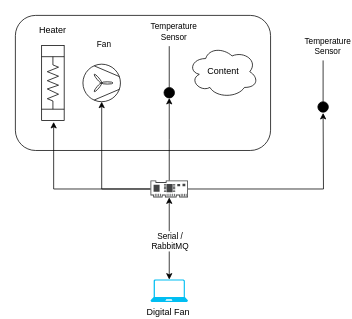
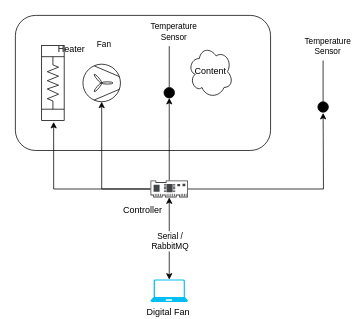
node "Heater": moved (53, 30) -> (72, 49)
node "Content": size 71x53 -> 45x53
node "Controller": added
